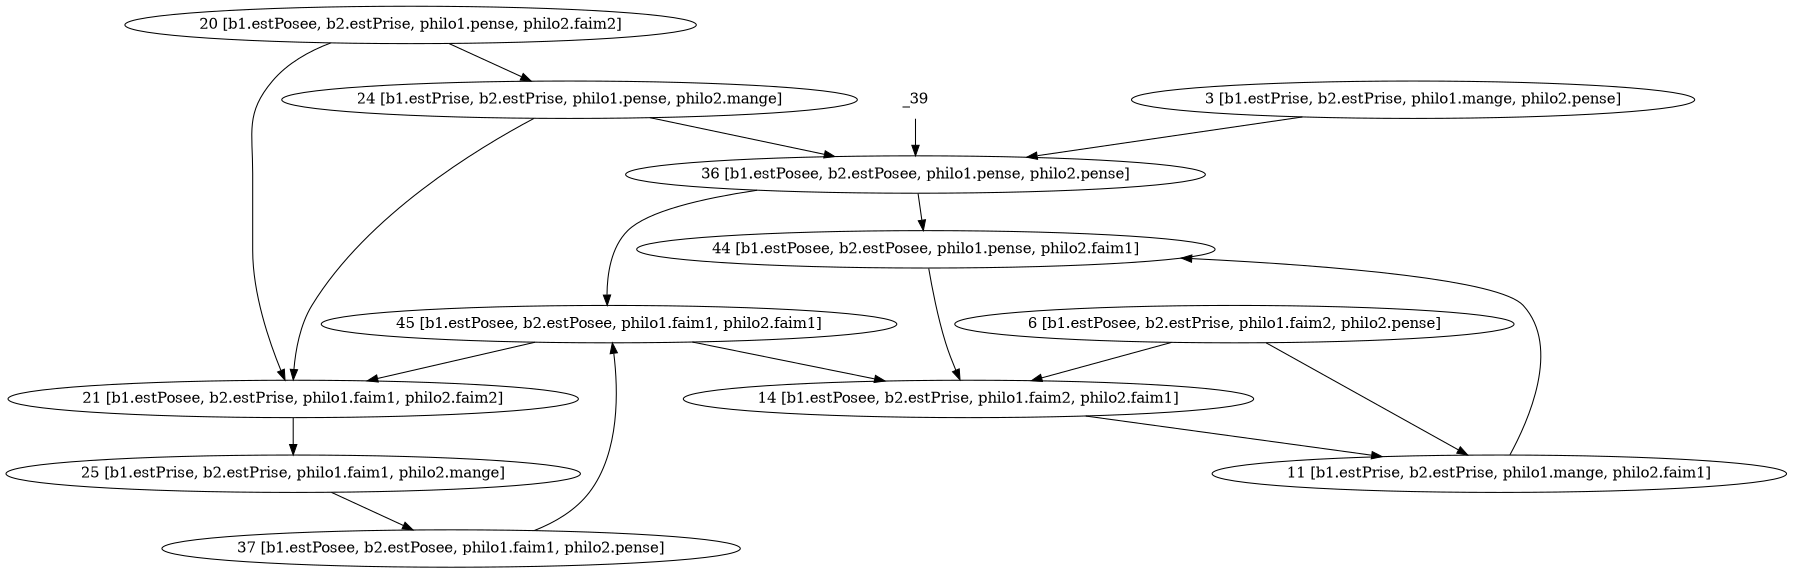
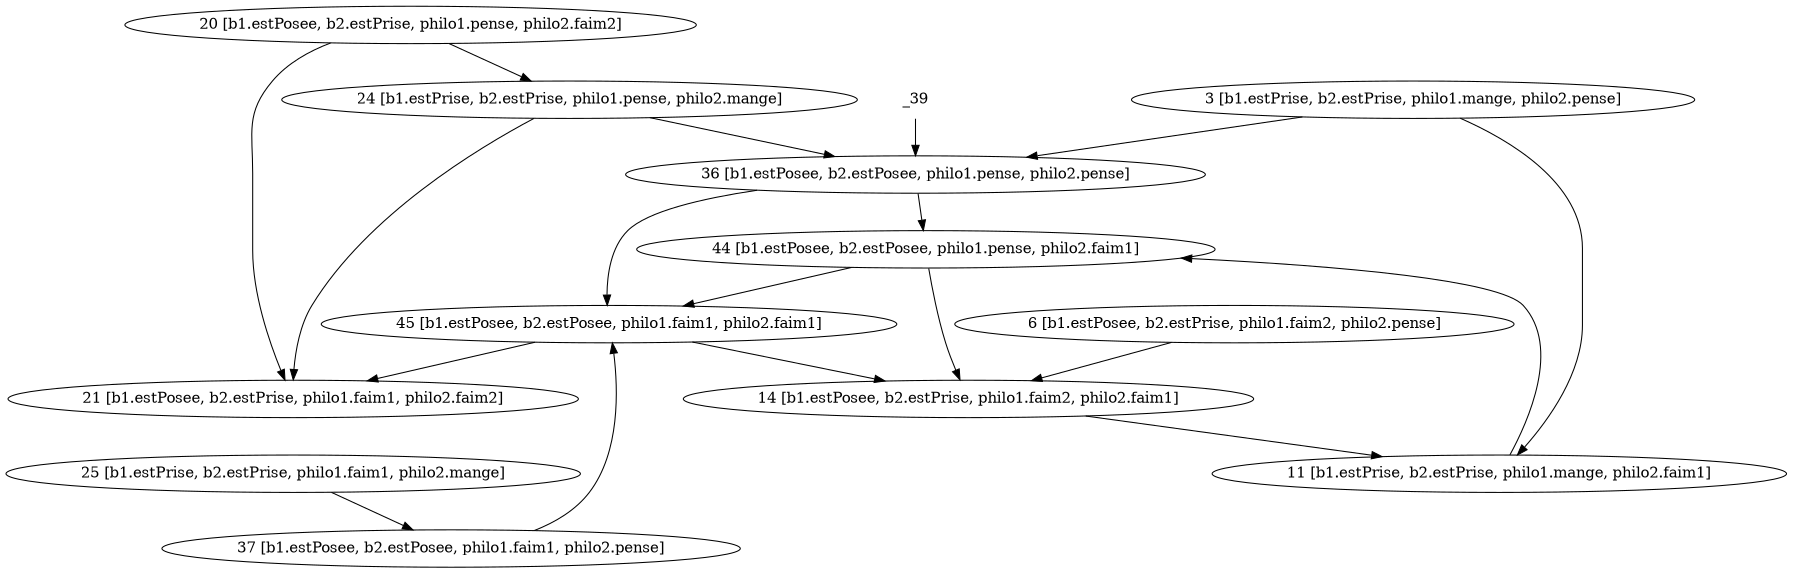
edge "44 [b1.estPosee, b2.estPosee, philo1.pense, philo2.faim1]" -> "45 [b1.estPosee, b2.estPosee, philo1.faim1, philo2.faim1]": added
edge "6 [b1.estPosee, b2.estPrise, philo1.faim2, philo2.pense]" -> "11 [b1.estPrise, b2.estPrise, philo1.mange, philo2.faim1]": now "3 [b1.estPrise, b2.estPrise, philo1.mange, philo2.pense]" -> "11 [b1.estPrise, b2.estPrise, philo1.mange, philo2.faim1]"
edge "21 [b1.estPosee, b2.estPrise, philo1.faim1, philo2.faim2]" -> "25 [b1.estPrise, b2.estPrise, philo1.faim1, philo2.mange]": removed
